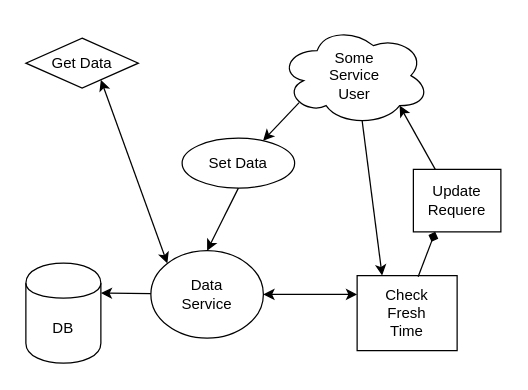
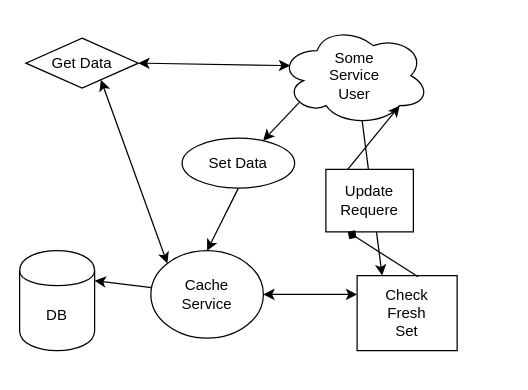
edge "Get Data" -- "Some Service User": added
node "Update Requere": moved (457, 201) -> (369, 201)
node "Data Service": label "Data Service" -> "Cache Service"
node "DB": moved (63, 313) -> (57, 301)
node "Check Fresh Time": label "Check Fresh Time" -> "Check Fresh Set"
